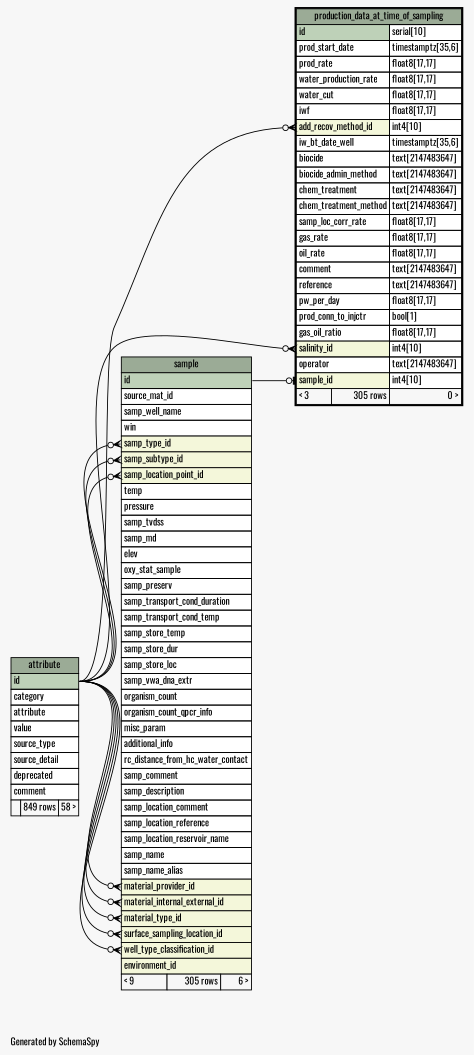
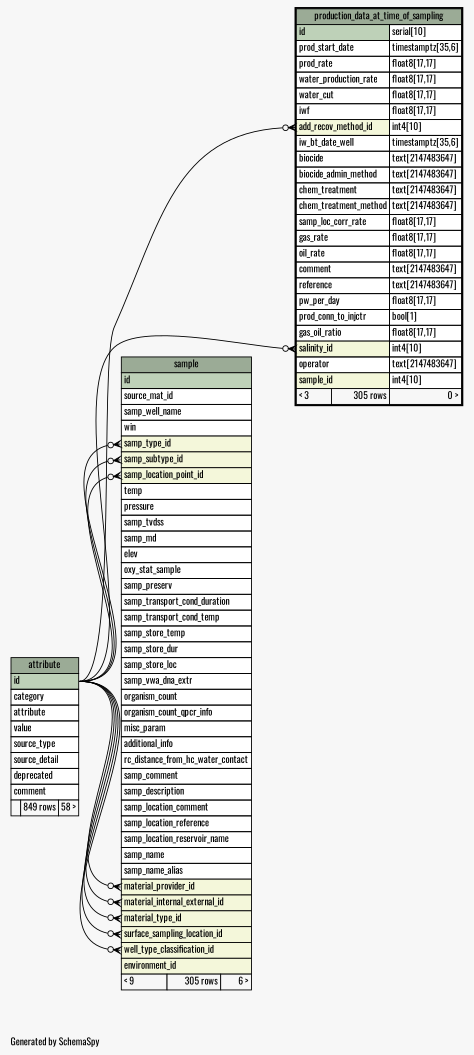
edge "sample" -> "production_data_at_time_of_sampling": removed
